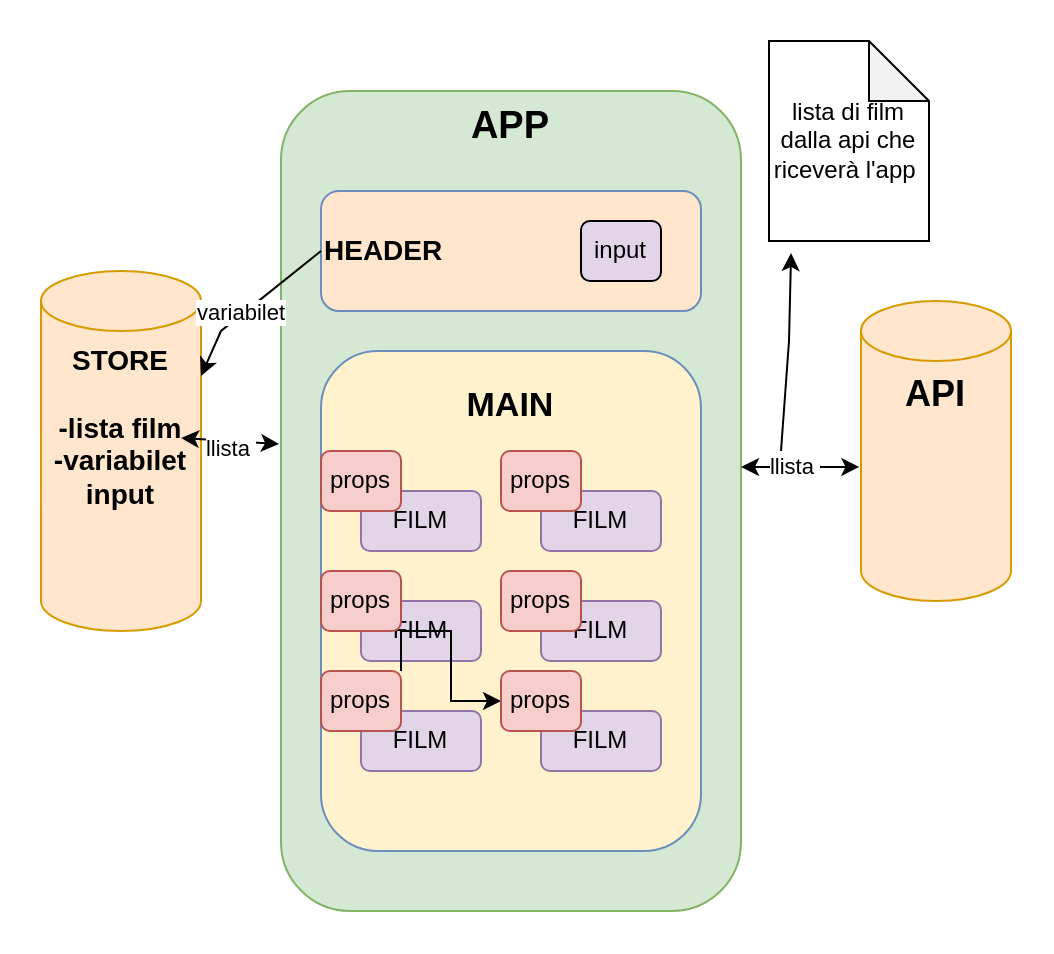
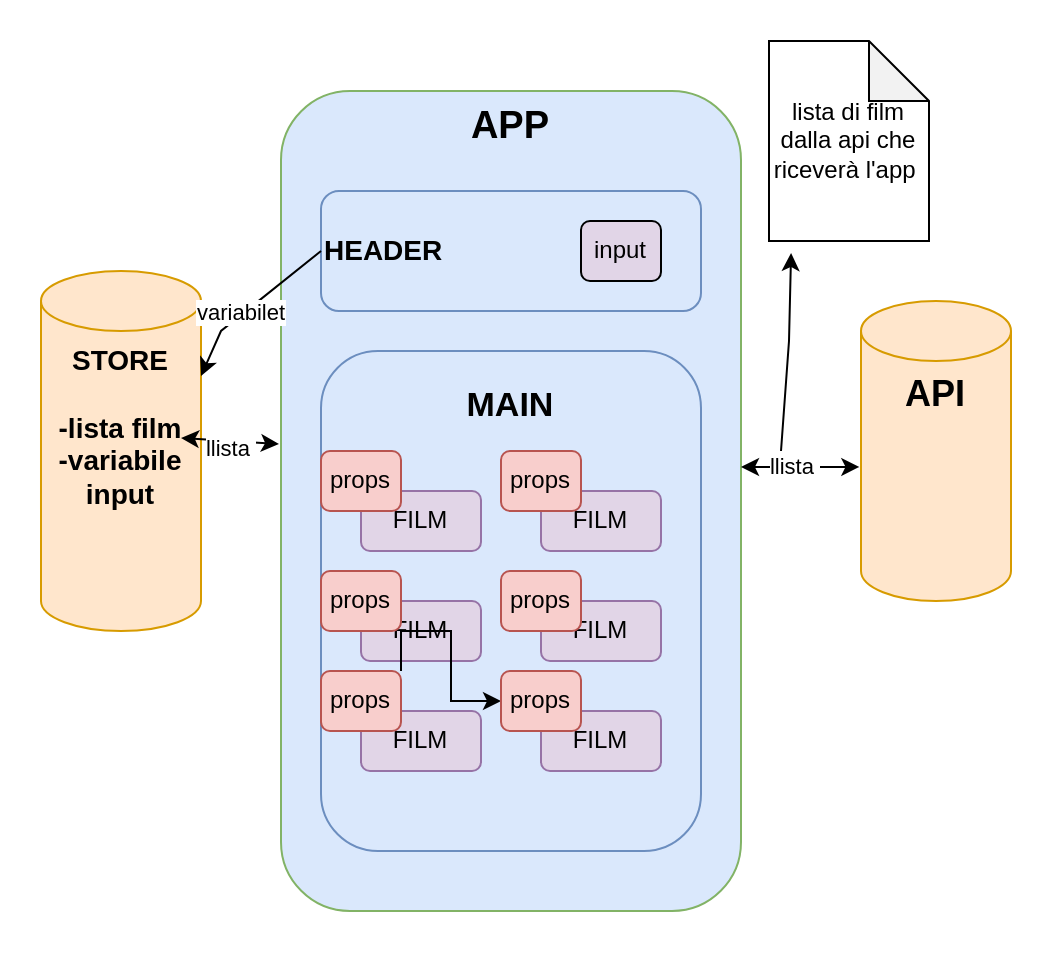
node "APP": fillcolor #d5e8d4 -> #dae8fc
node "HEADER": fillcolor #ffe6cc -> #dae8fc
node "MAIN": fillcolor #fff2cc -> #dae8fc
node "STORE -lista film -variabilet input": label "STORE -lista film -variabilet input" -> "STORE -lista film -variabile input"
